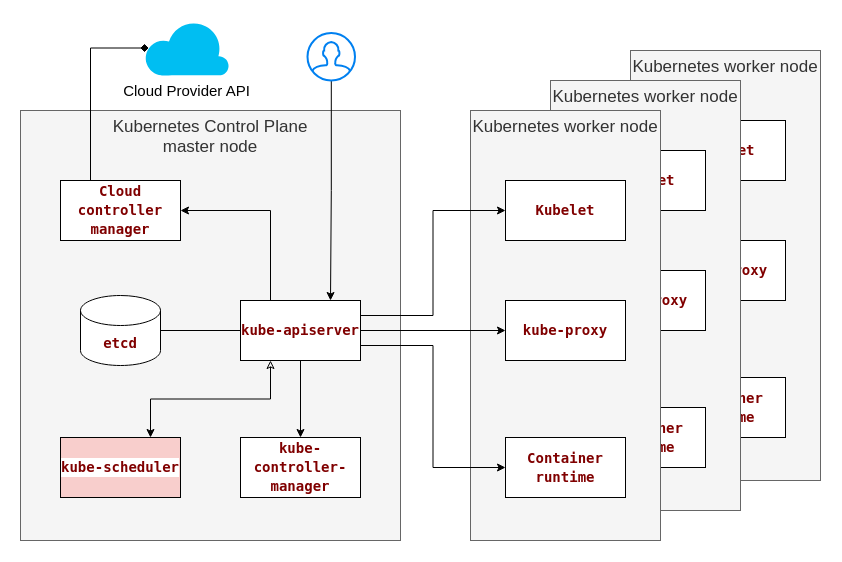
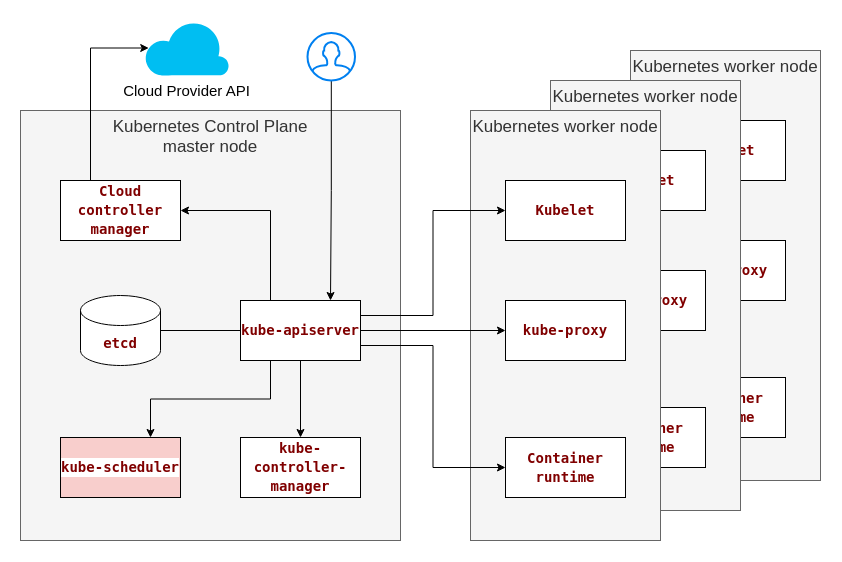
edge "Cloud controller manager" -> "Cloud Provider API": arrowhead diamond -> classic
edge "kube-apiserver" -- "kube-scheduler": arrowhead classic -> none
